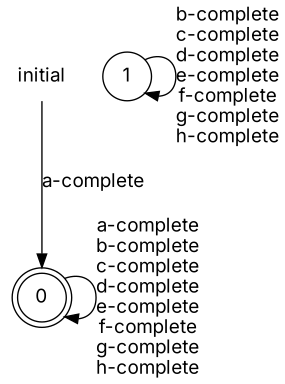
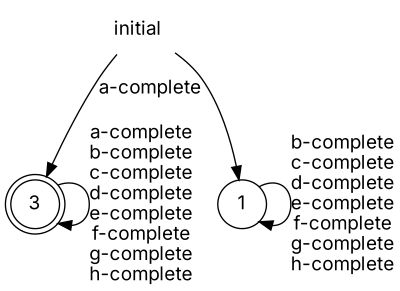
edge "initial" -> "1": added
node "0": label "0" -> "3"
